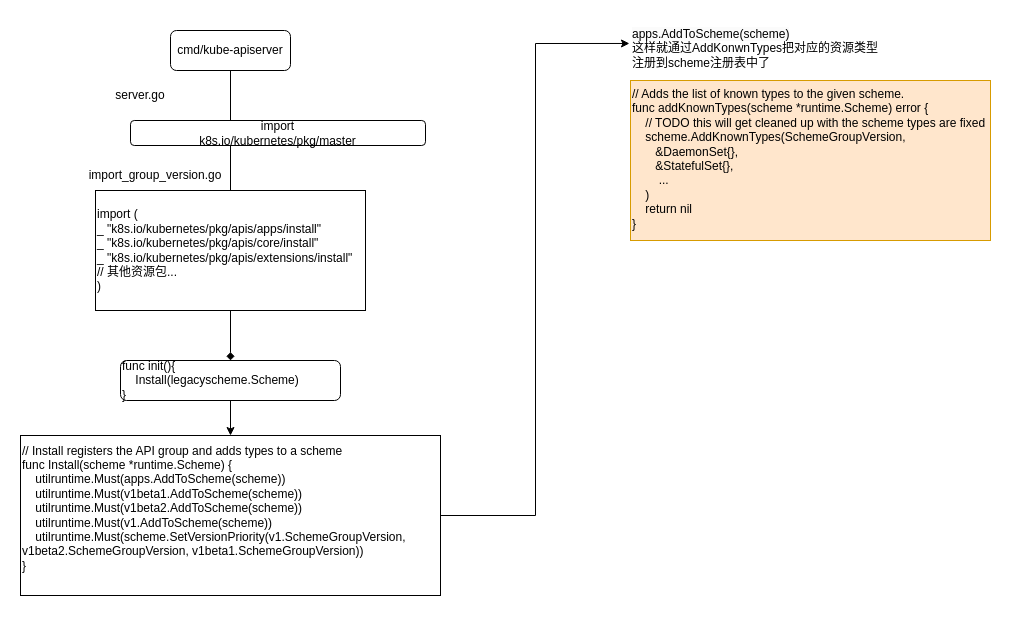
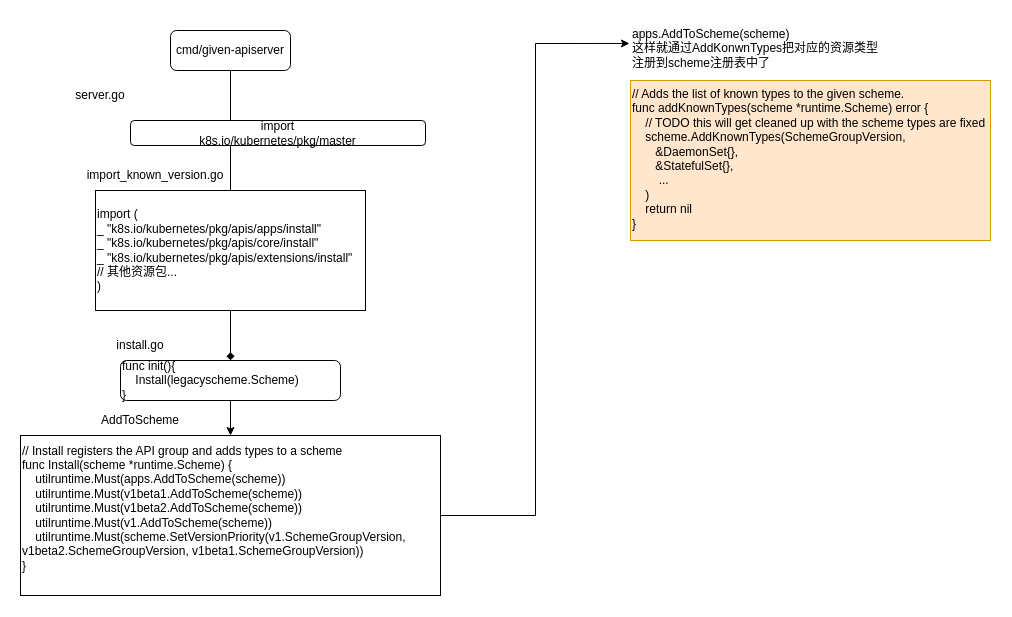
node "cmd/kube-apiserver": label "cmd/kube-apiserver" -> "cmd/given-apiserver"
node "server.go": moved (141, 96) -> (101, 96)
node "import_group_version.go": label "import_group_version.go" -> "import_known_version.go"
node "install.go": added
node "AddToScheme": added
